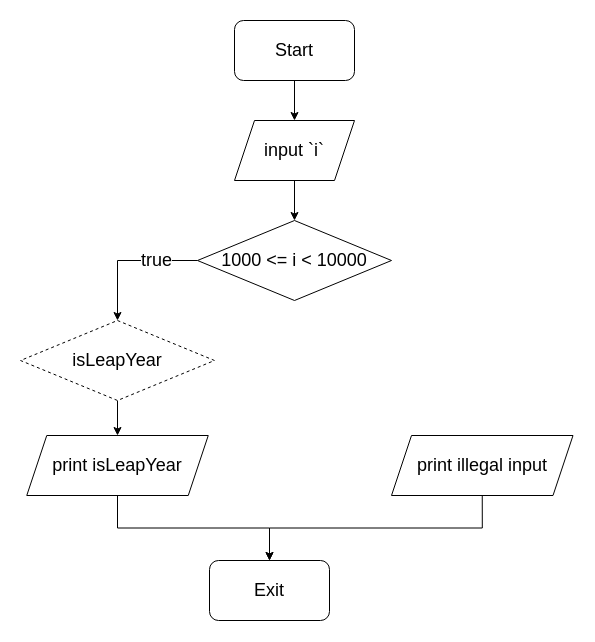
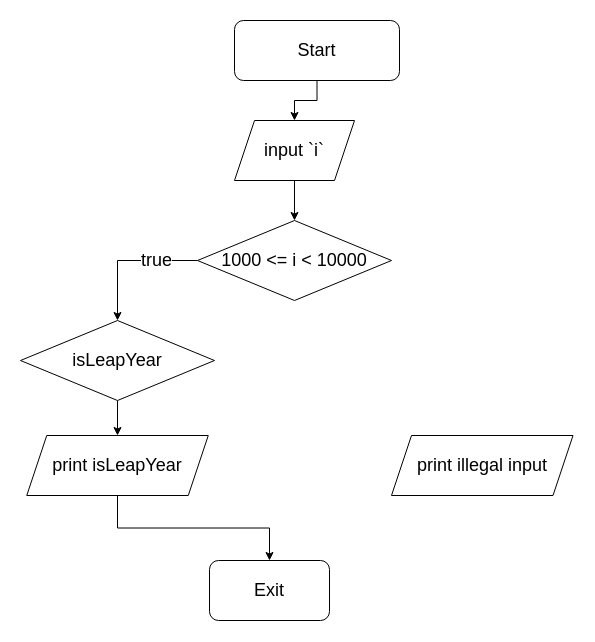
node "Start": size 120x60 -> 165x60
node "isLeapYear": style dashed -> solid
edge "print illegal input" -> "Exit": removed
